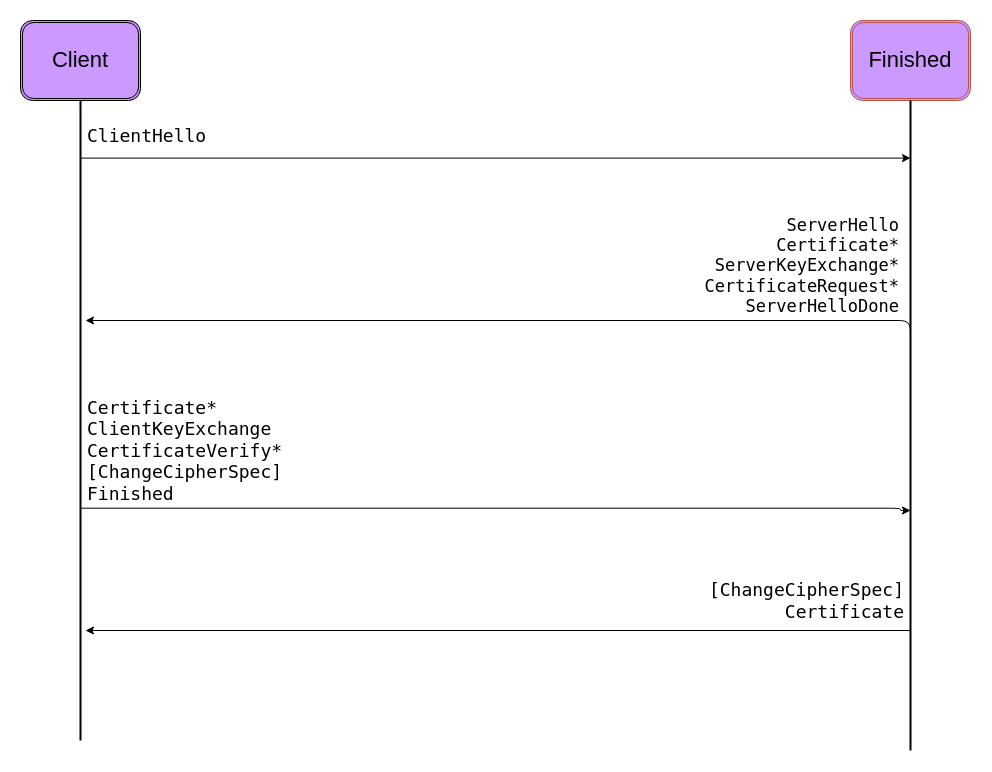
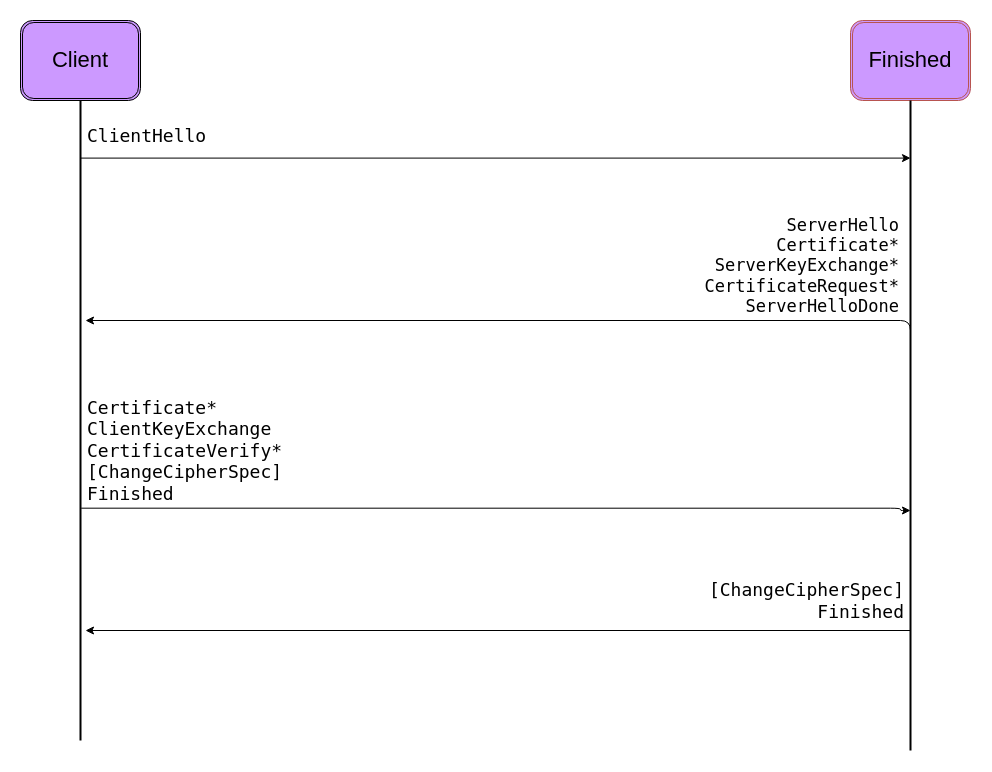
node "[ChangeCipherSpec] Certificate": label "[ChangeCipherSpec] Certificate" -> "[ChangeCipherSpec] Finished"
